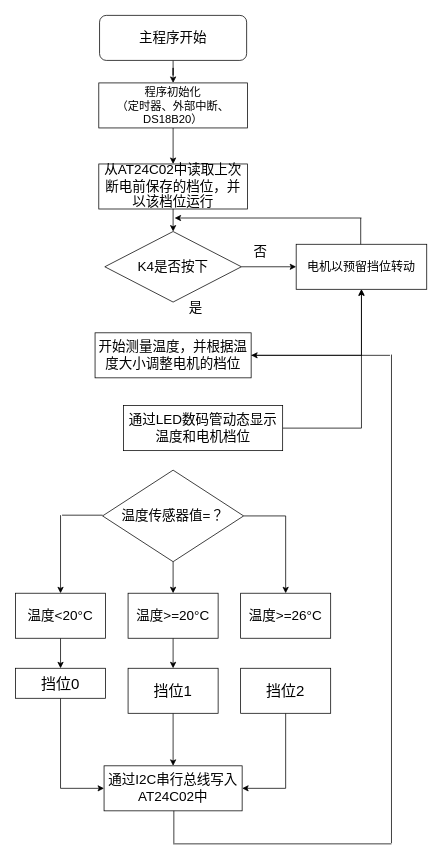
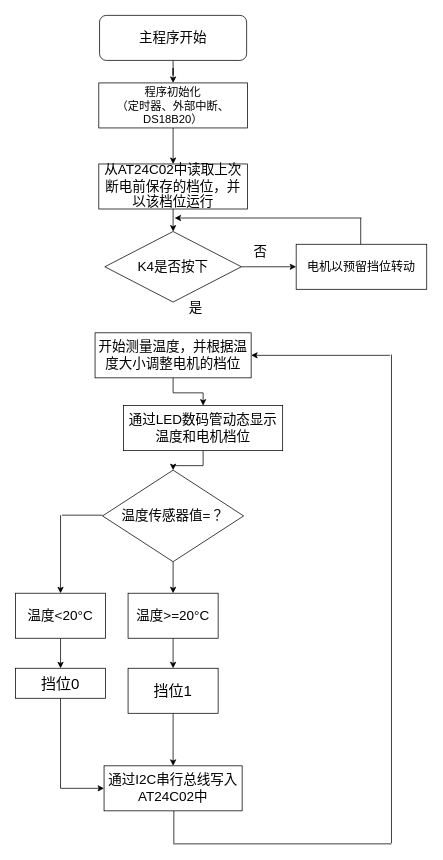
edge "开始测量温度，并根据温度大小调整电机的档位" -> "电机以预留挡位转动": now "开始测量温度，并根据温度大小调整电机的档位" -> "通过LED数码管动态显示温度和电机档位"
edge "通过LED数码管动态显示温度和电机档位" -> "电机以预留挡位转动": now "通过LED数码管动态显示温度和电机档位" -> "温度传感器值=？"
edge "温度传感器值=？" -> "温度>=26°C": removed
node "温度>=26°C": removed
node "挡位2": removed
edge "挡位2" -> "通过I2C串行总线写入AT24C02中": removed
